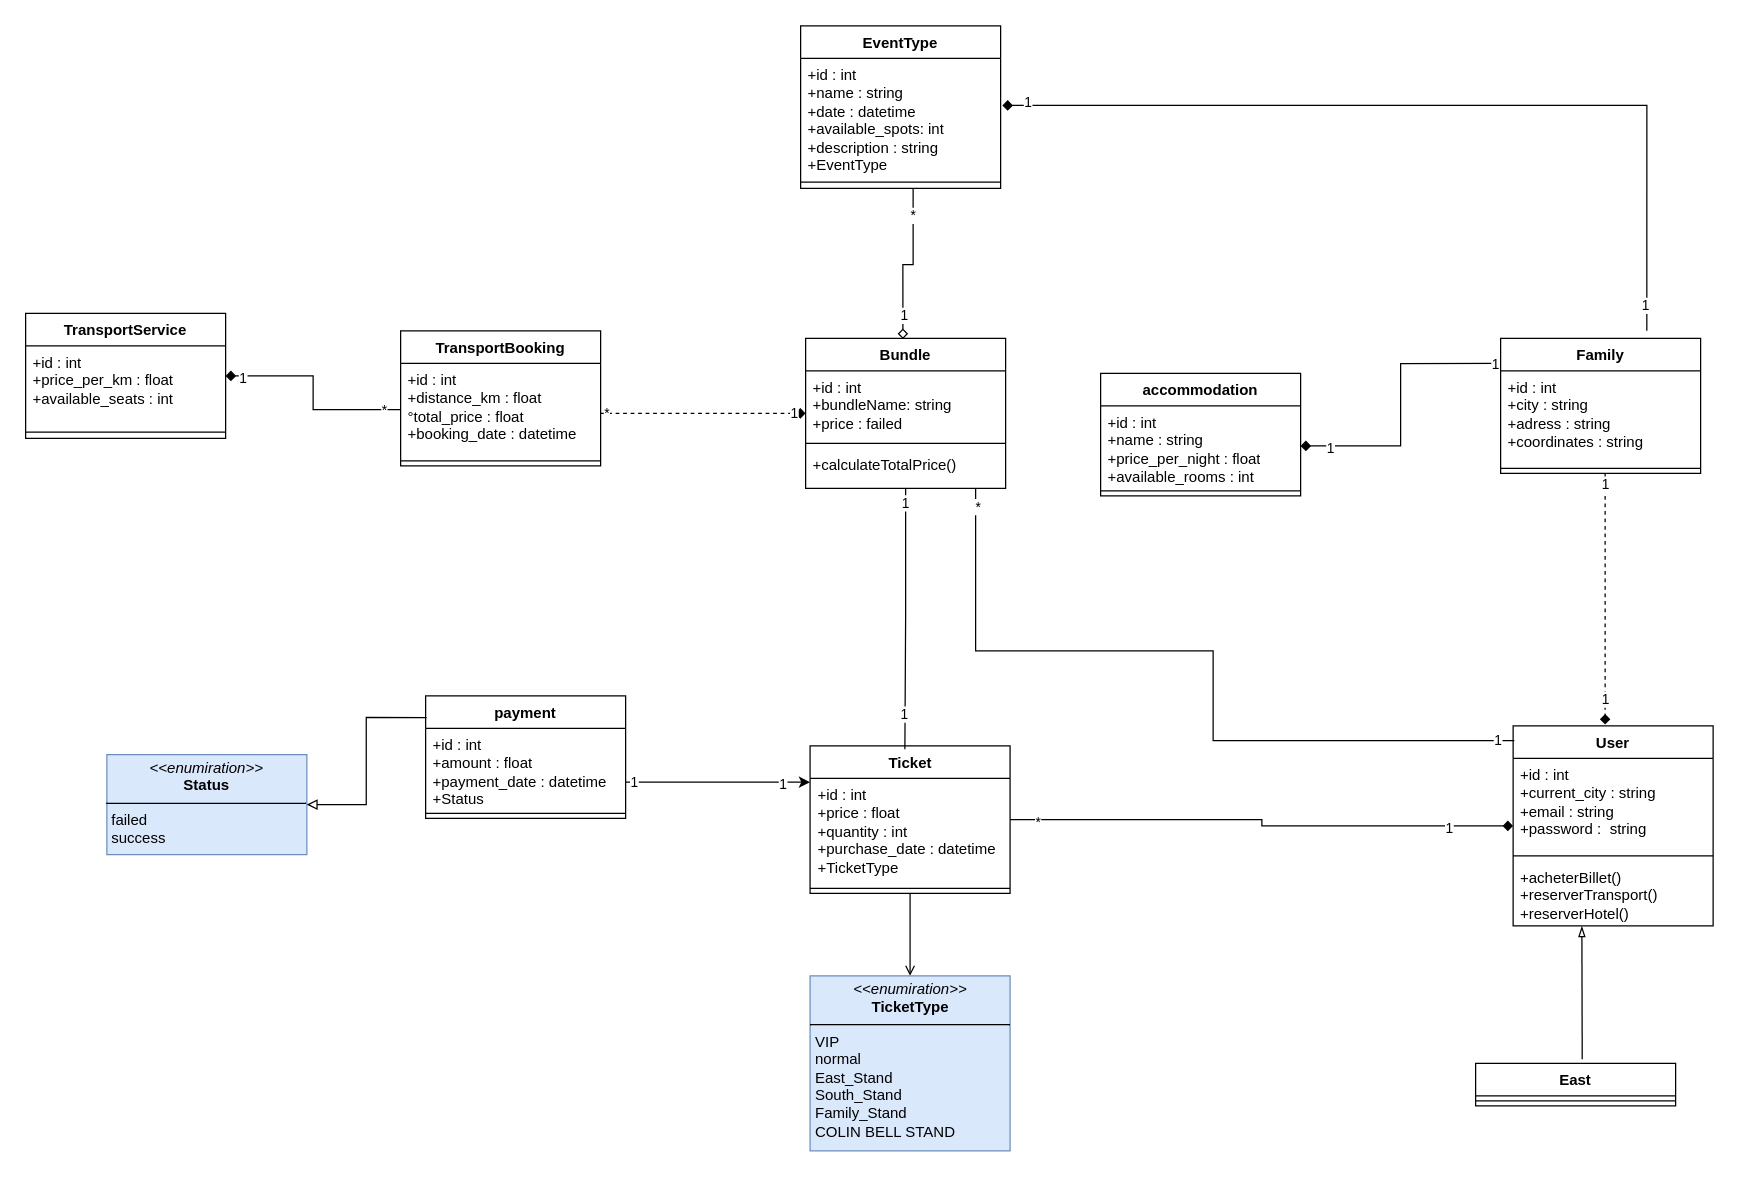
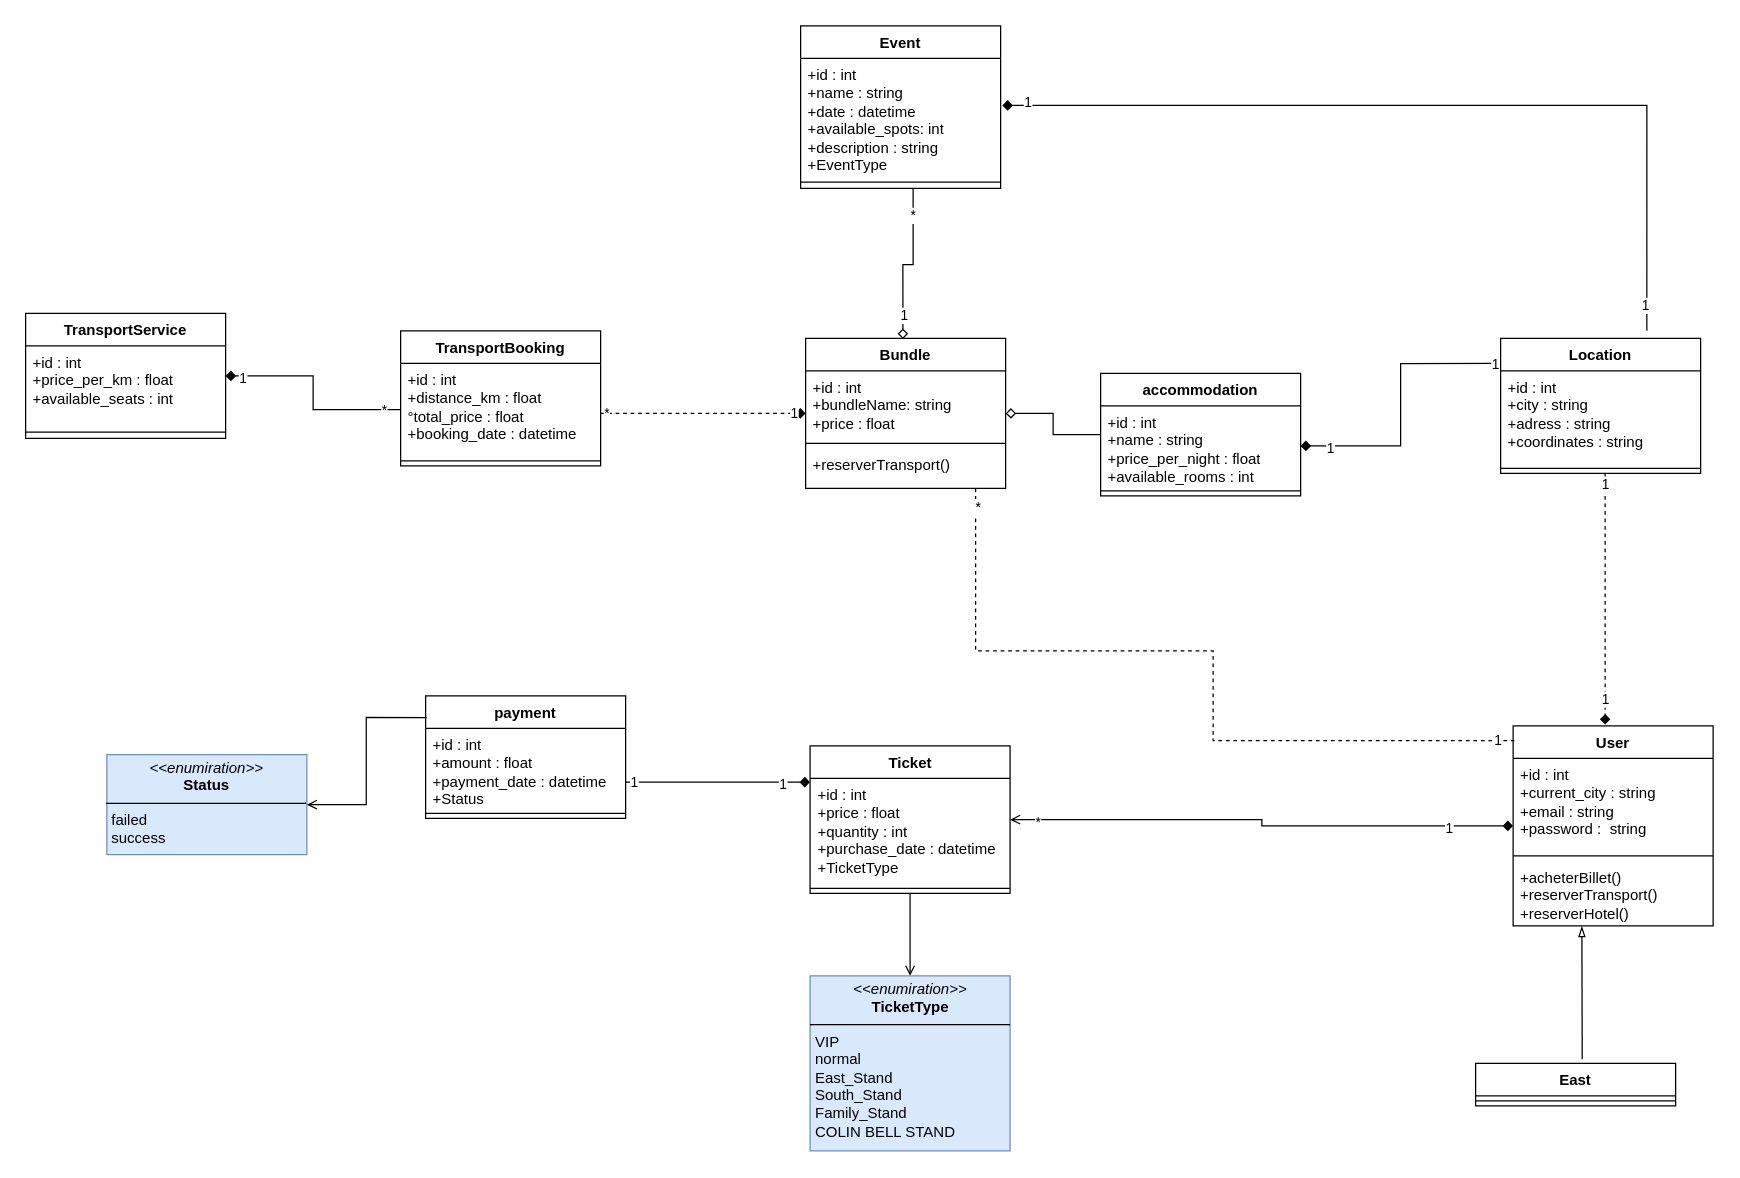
node "EventType": label "EventType" -> "Event"
node "Family": label "Family" -> "Location"
node "+id : int +bundleName: string +price : failed": label "+id : int +bundleName: string +price : failed" -> "+id : int +bundleName: string +price : float"
edge "accommodation" -> "Bundle": added
node "+calculateTotalPrice()": label "+calculateTotalPrice()" -> "+reserverTransport()"
edge "Bundle" -- "Ticket": removed, labels "1", "1"
edge "Bundle" -- "User": style solid -> dashed
edge "payment" -> "Ticket": arrowhead classic -> diamond
edge "payment" -> "<<enumiration>> Status failed success": arrowhead block -> open
edge "Ticket" -> "User": arrowhead none -> open
